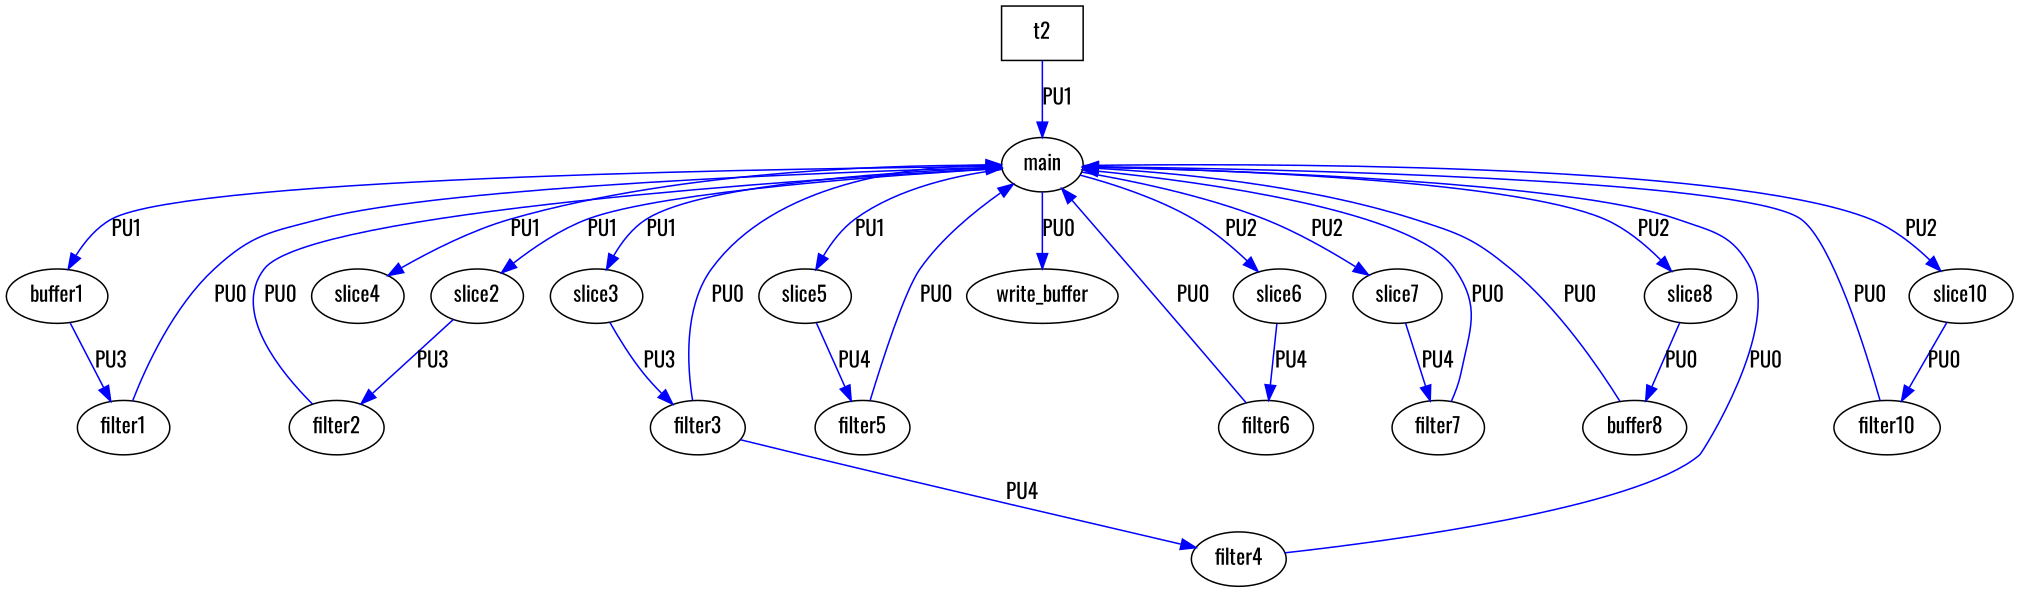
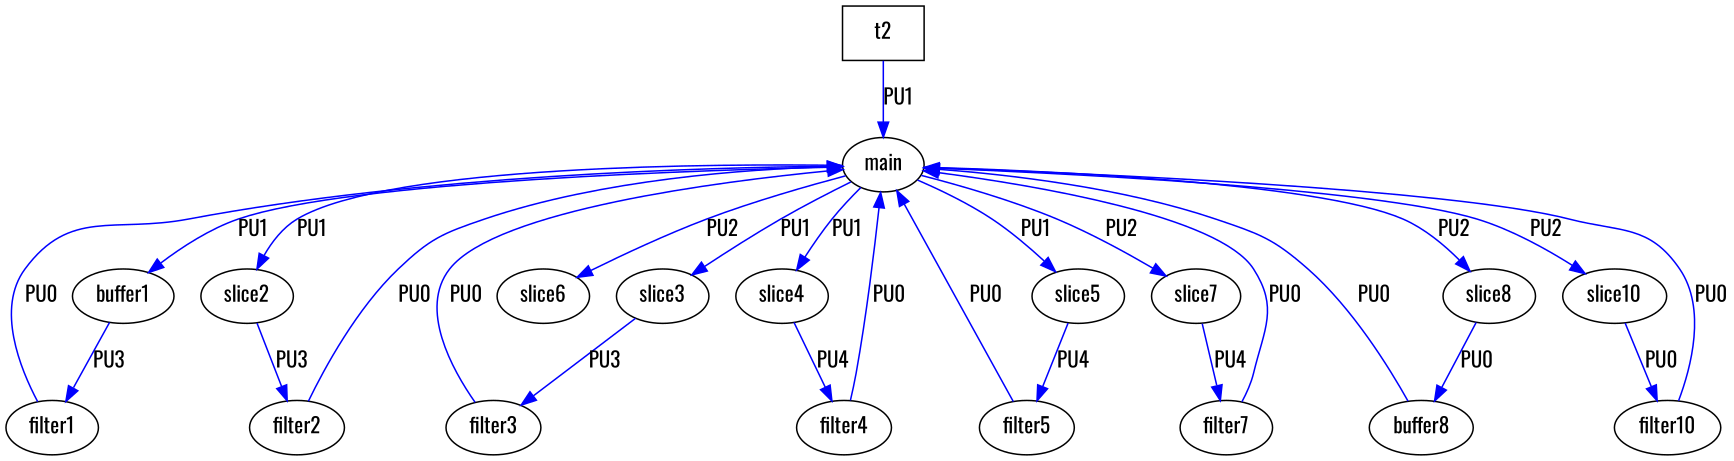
node "write_buffer": removed
node "filter6": removed
edge "filter3" -> "filter4": now "slice4" -> "filter4"
